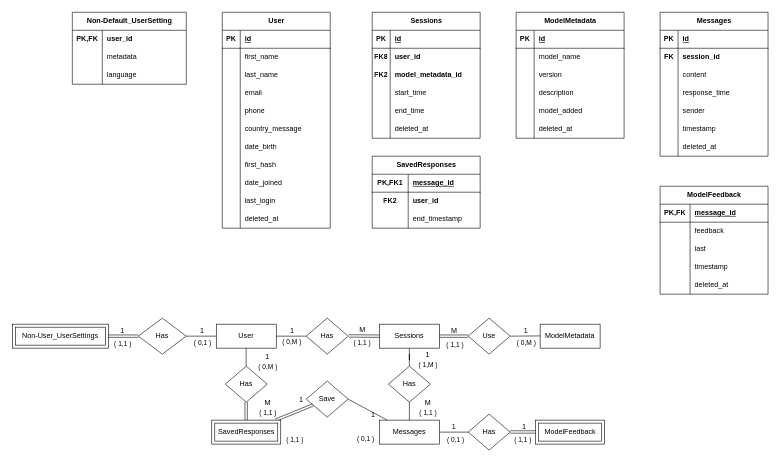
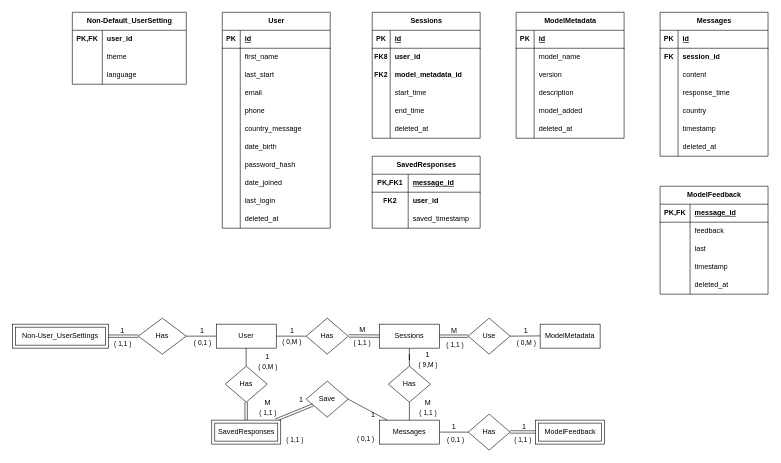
node "metadata": label "metadata" -> "theme"
node "last_name": label "last_name" -> "last_start"
node "sender": label "sender" -> "country"
node "first_hash": label "first_hash" -> "password_hash"
node "end_timestamp": label "end_timestamp" -> "saved_timestamp"
node "( 1,M )": label "( 1,M )" -> "( 9,M )"
